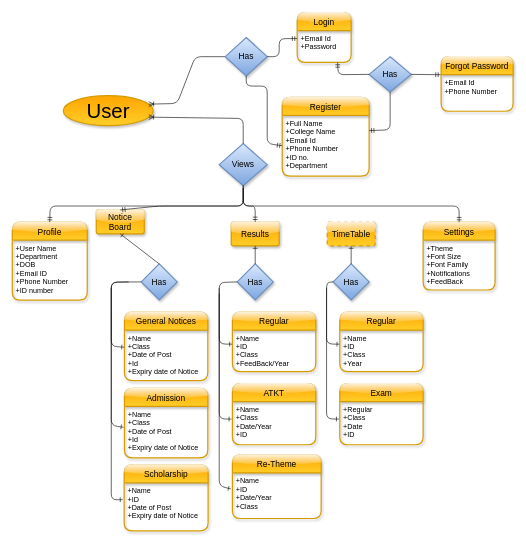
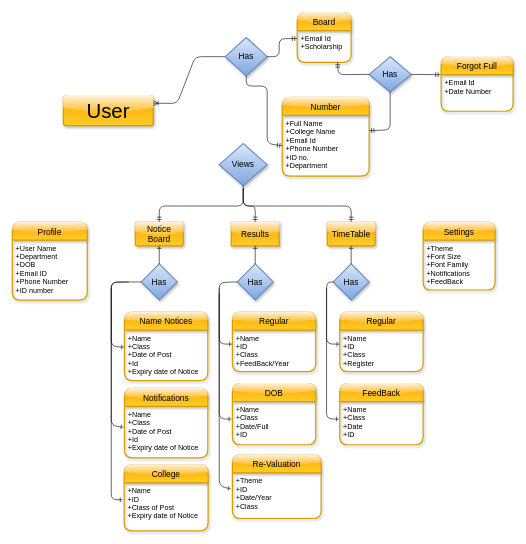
node "Login": label "Login" -> "Board"
node "+Email Id +Password": label "+Email Id +Password" -> "+Email Id +Scholarship"
node "Forgot Password": label "Forgot Password" -> "Forgot Full"
node "+Email Id +Phone Number": label "+Email Id +Phone Number" -> "+Email Id +Date Number"
node "Register": label "Register" -> "Number"
node "User": shape ellipse -> rounded rectangle
edge "Views" -> "User": removed
edge "Views" -> "Profile": removed
edge "Views" -> "Settings": removed
edge "Views" -> "TimeTable": added
node "Notice Board": moved (120, 222) -> (159, 234)
node "Results": shape rounded rectangle -> rectangle
node "TimeTable": style dashed -> solid
node "General Notices": label "General Notices" -> "Name Notices"
node "+Name +ID +Class +Year": label "+Name +ID +Class +Year" -> "+Name +ID +Class +Register"
node "ATKT": label "ATKT" -> "DOB"
node "Exam": label "Exam" -> "FeedBack"
node "Admission": label "Admission" -> "Notifications"
node "+Name +Class +Date/Year +ID": label "+Name +Class +Date/Year +ID" -> "+Name +Class +Date/Full +ID"
node "+Regular +Class +Date +ID": label "+Regular +Class +Date +ID" -> "+Name +Class +Date +ID"
node "Re-Theme": label "Re-Theme" -> "Re-Valuation"
node "Scholarship": label "Scholarship" -> "College"
node "+Name +ID +Date/Year +Class": label "+Name +ID +Date/Year +Class" -> "+Theme +ID +Date/Year +Class"
node "+Name +ID +Date of Post +Expiry date of Notice": label "+Name +ID +Date of Post +Expiry date of Notice" -> "+Name +ID +Class of Post +Expiry date of Notice"
